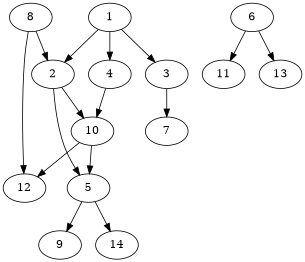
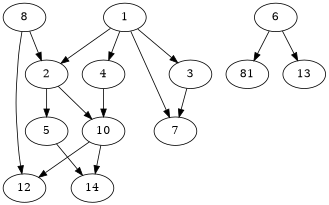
edge "1" -> "7": added
node "11": label "11" -> "81"
edge "10" -> "5": now "10" -> "14"
node "9": removed
